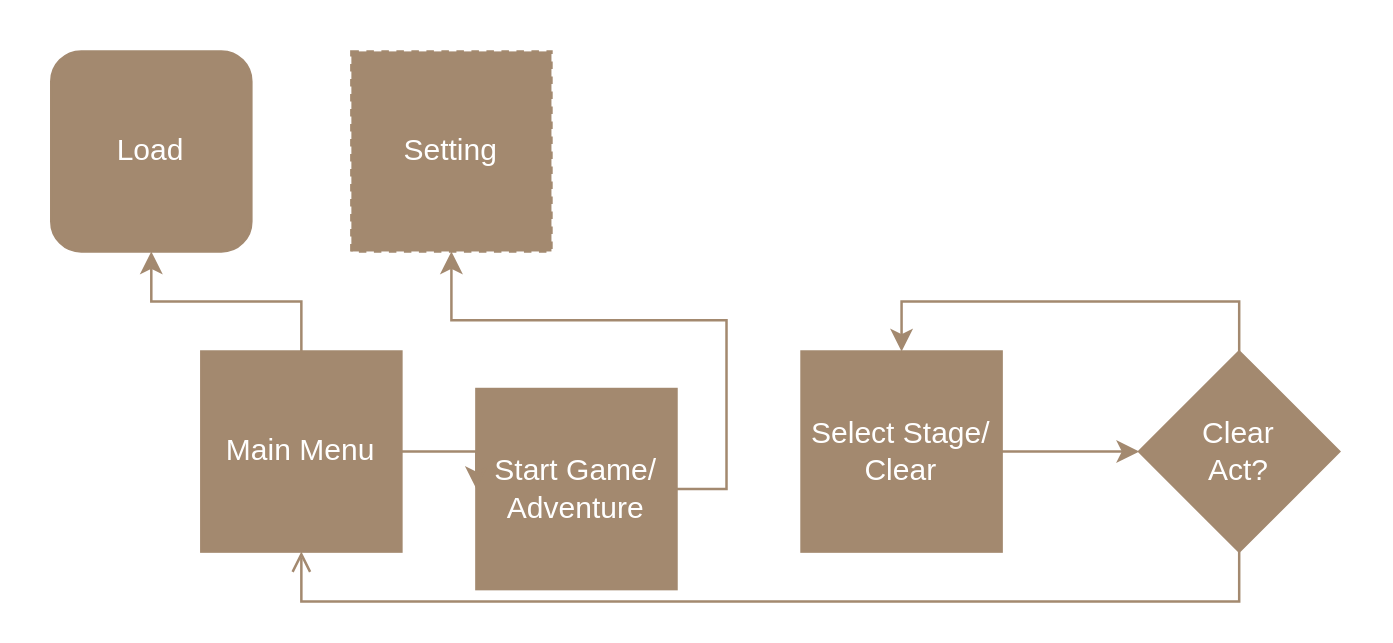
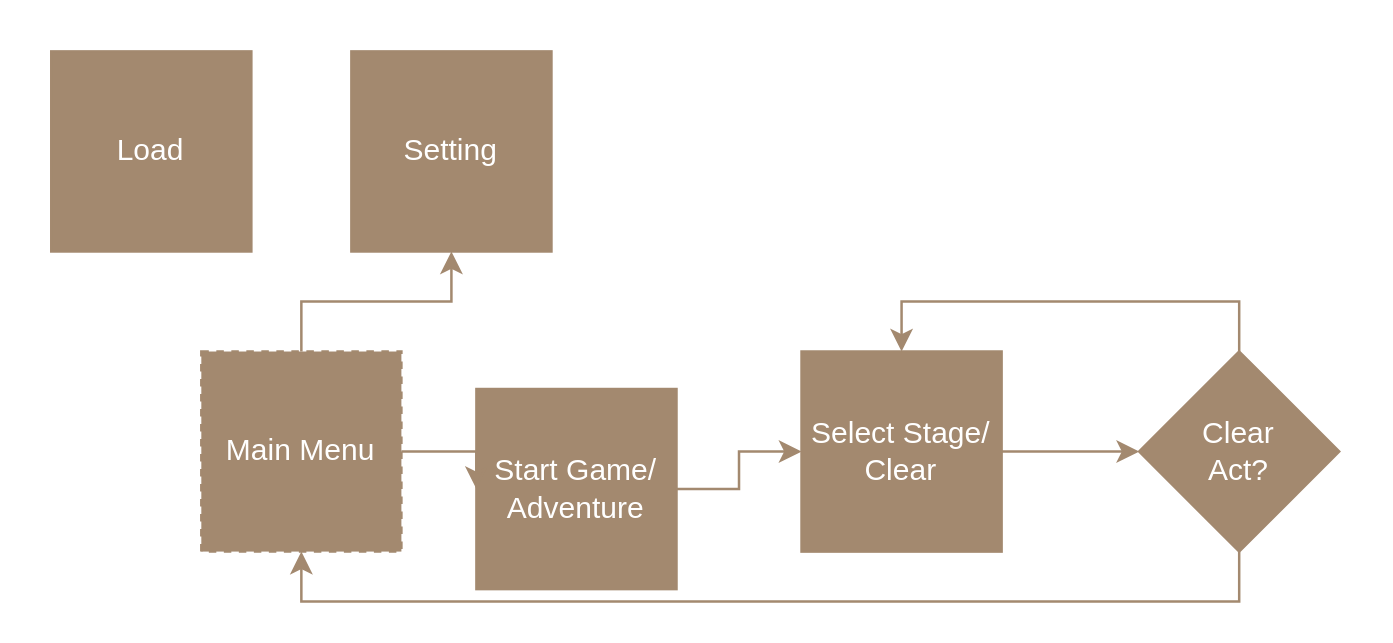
node "Load": shape rounded rectangle -> rectangle
node "Setting": style dashed -> solid
edge "Main Menu" -> "Load": removed
edge "Main Menu" -> "Setting": added
edge "Start Game/ Adventure" -> "Setting": now "Start Game/ Adventure" -> "Select Stage/ Clear"
node "Main Menu": style solid -> dashed
edge "Clear Act?" -> "Main Menu": arrowhead open -> classic
